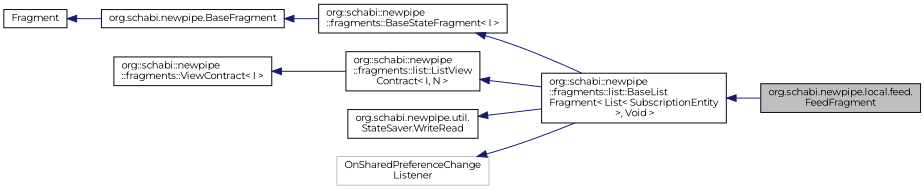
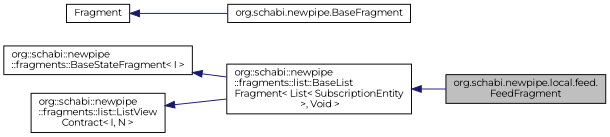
edge "org::schabi::newpipe ::fragments::BaseStateFragment< I >" -> "org.schabi.newpipe.BaseFragment": removed
node "org::schabi::newpipe ::fragments::ViewContract< I >": removed
node "org.schabi.newpipe.util. StateSaver.WriteRead": removed
node "OnSharedPreferenceChange Listener": removed
